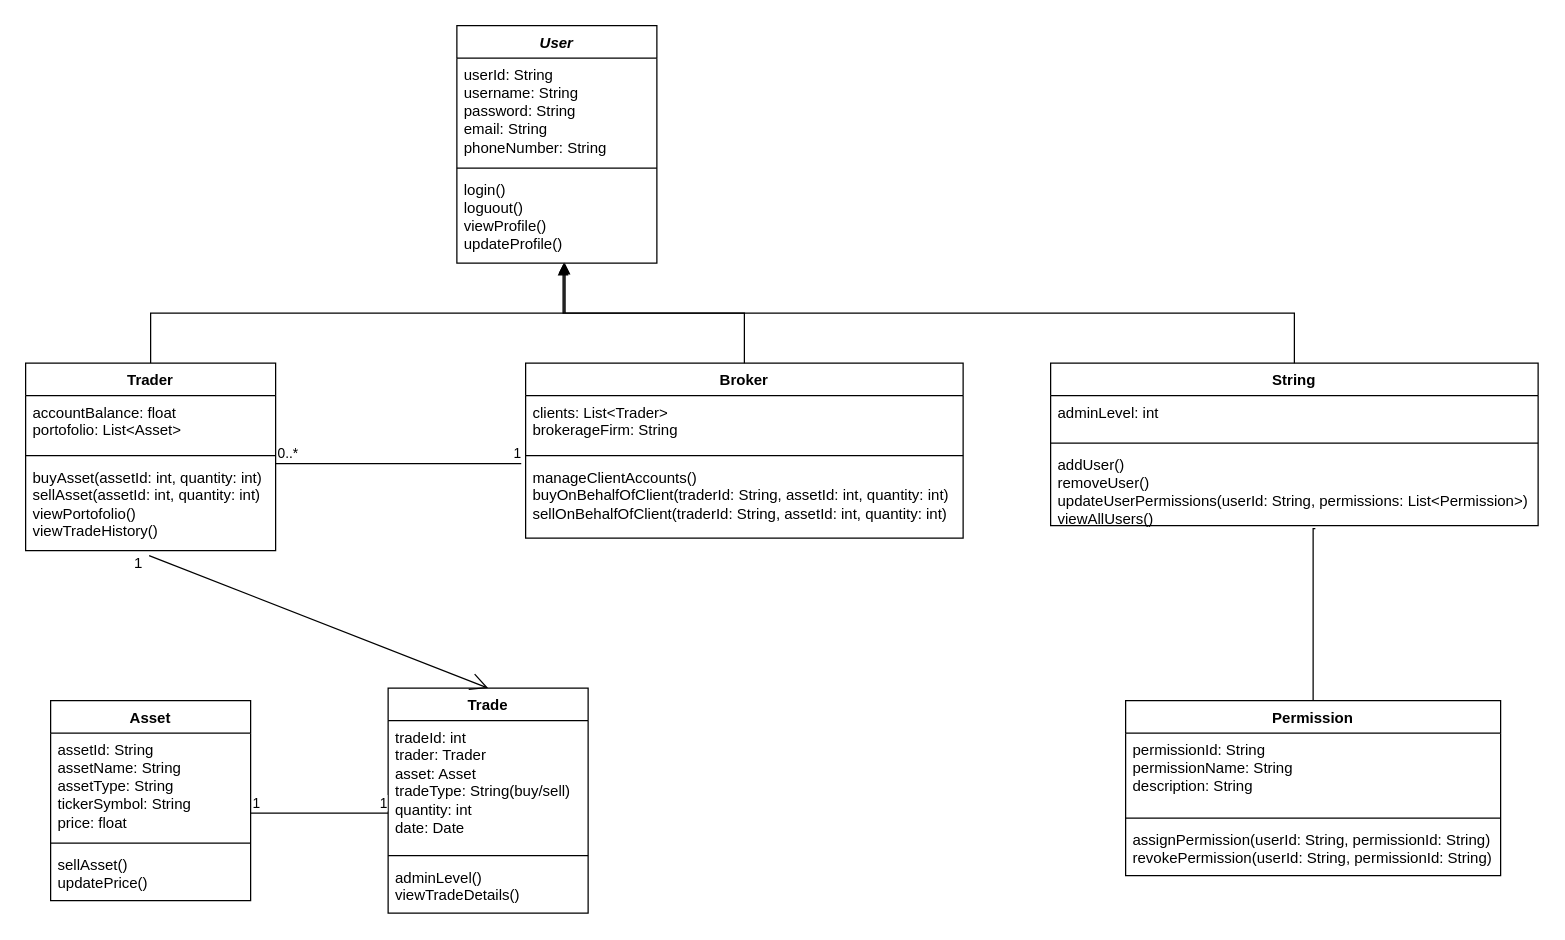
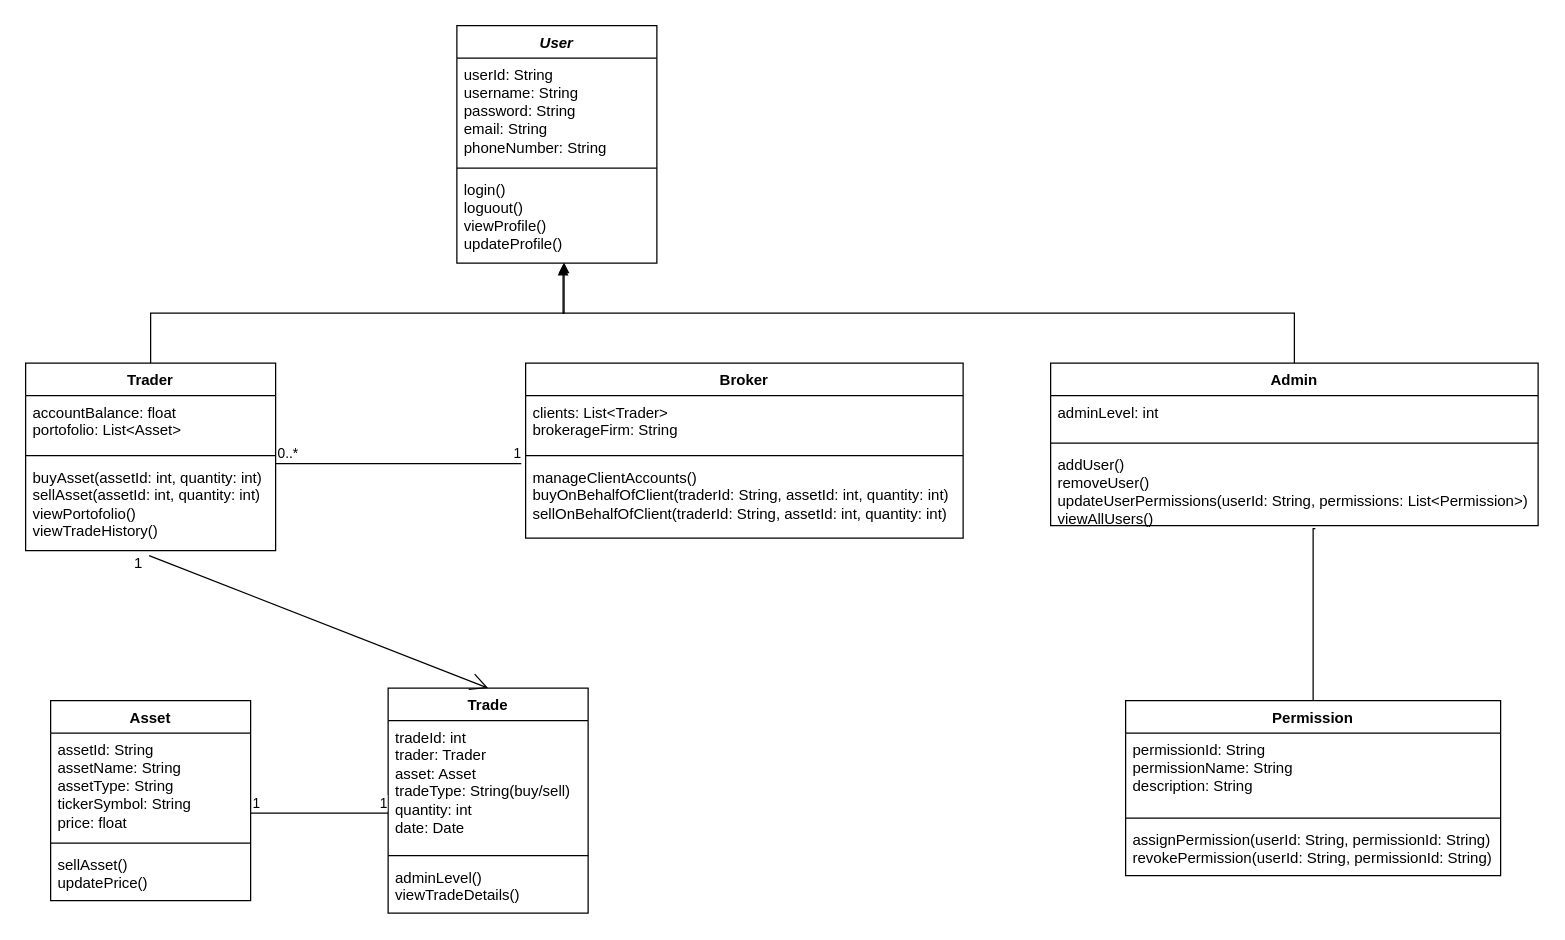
edge "Broker" -> "login() loguout() viewProfile() updateProfile()": removed
node "String": label "String" -> "Admin"
